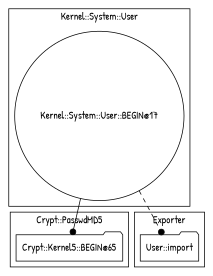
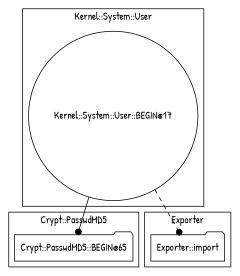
node "Crypt::Kernel5::BEGIN@65": label "Crypt::Kernel5::BEGIN@65" -> "Crypt::PasswdMD5::BEGIN@65"
node "User::import": label "User::import" -> "Exporter::import"
